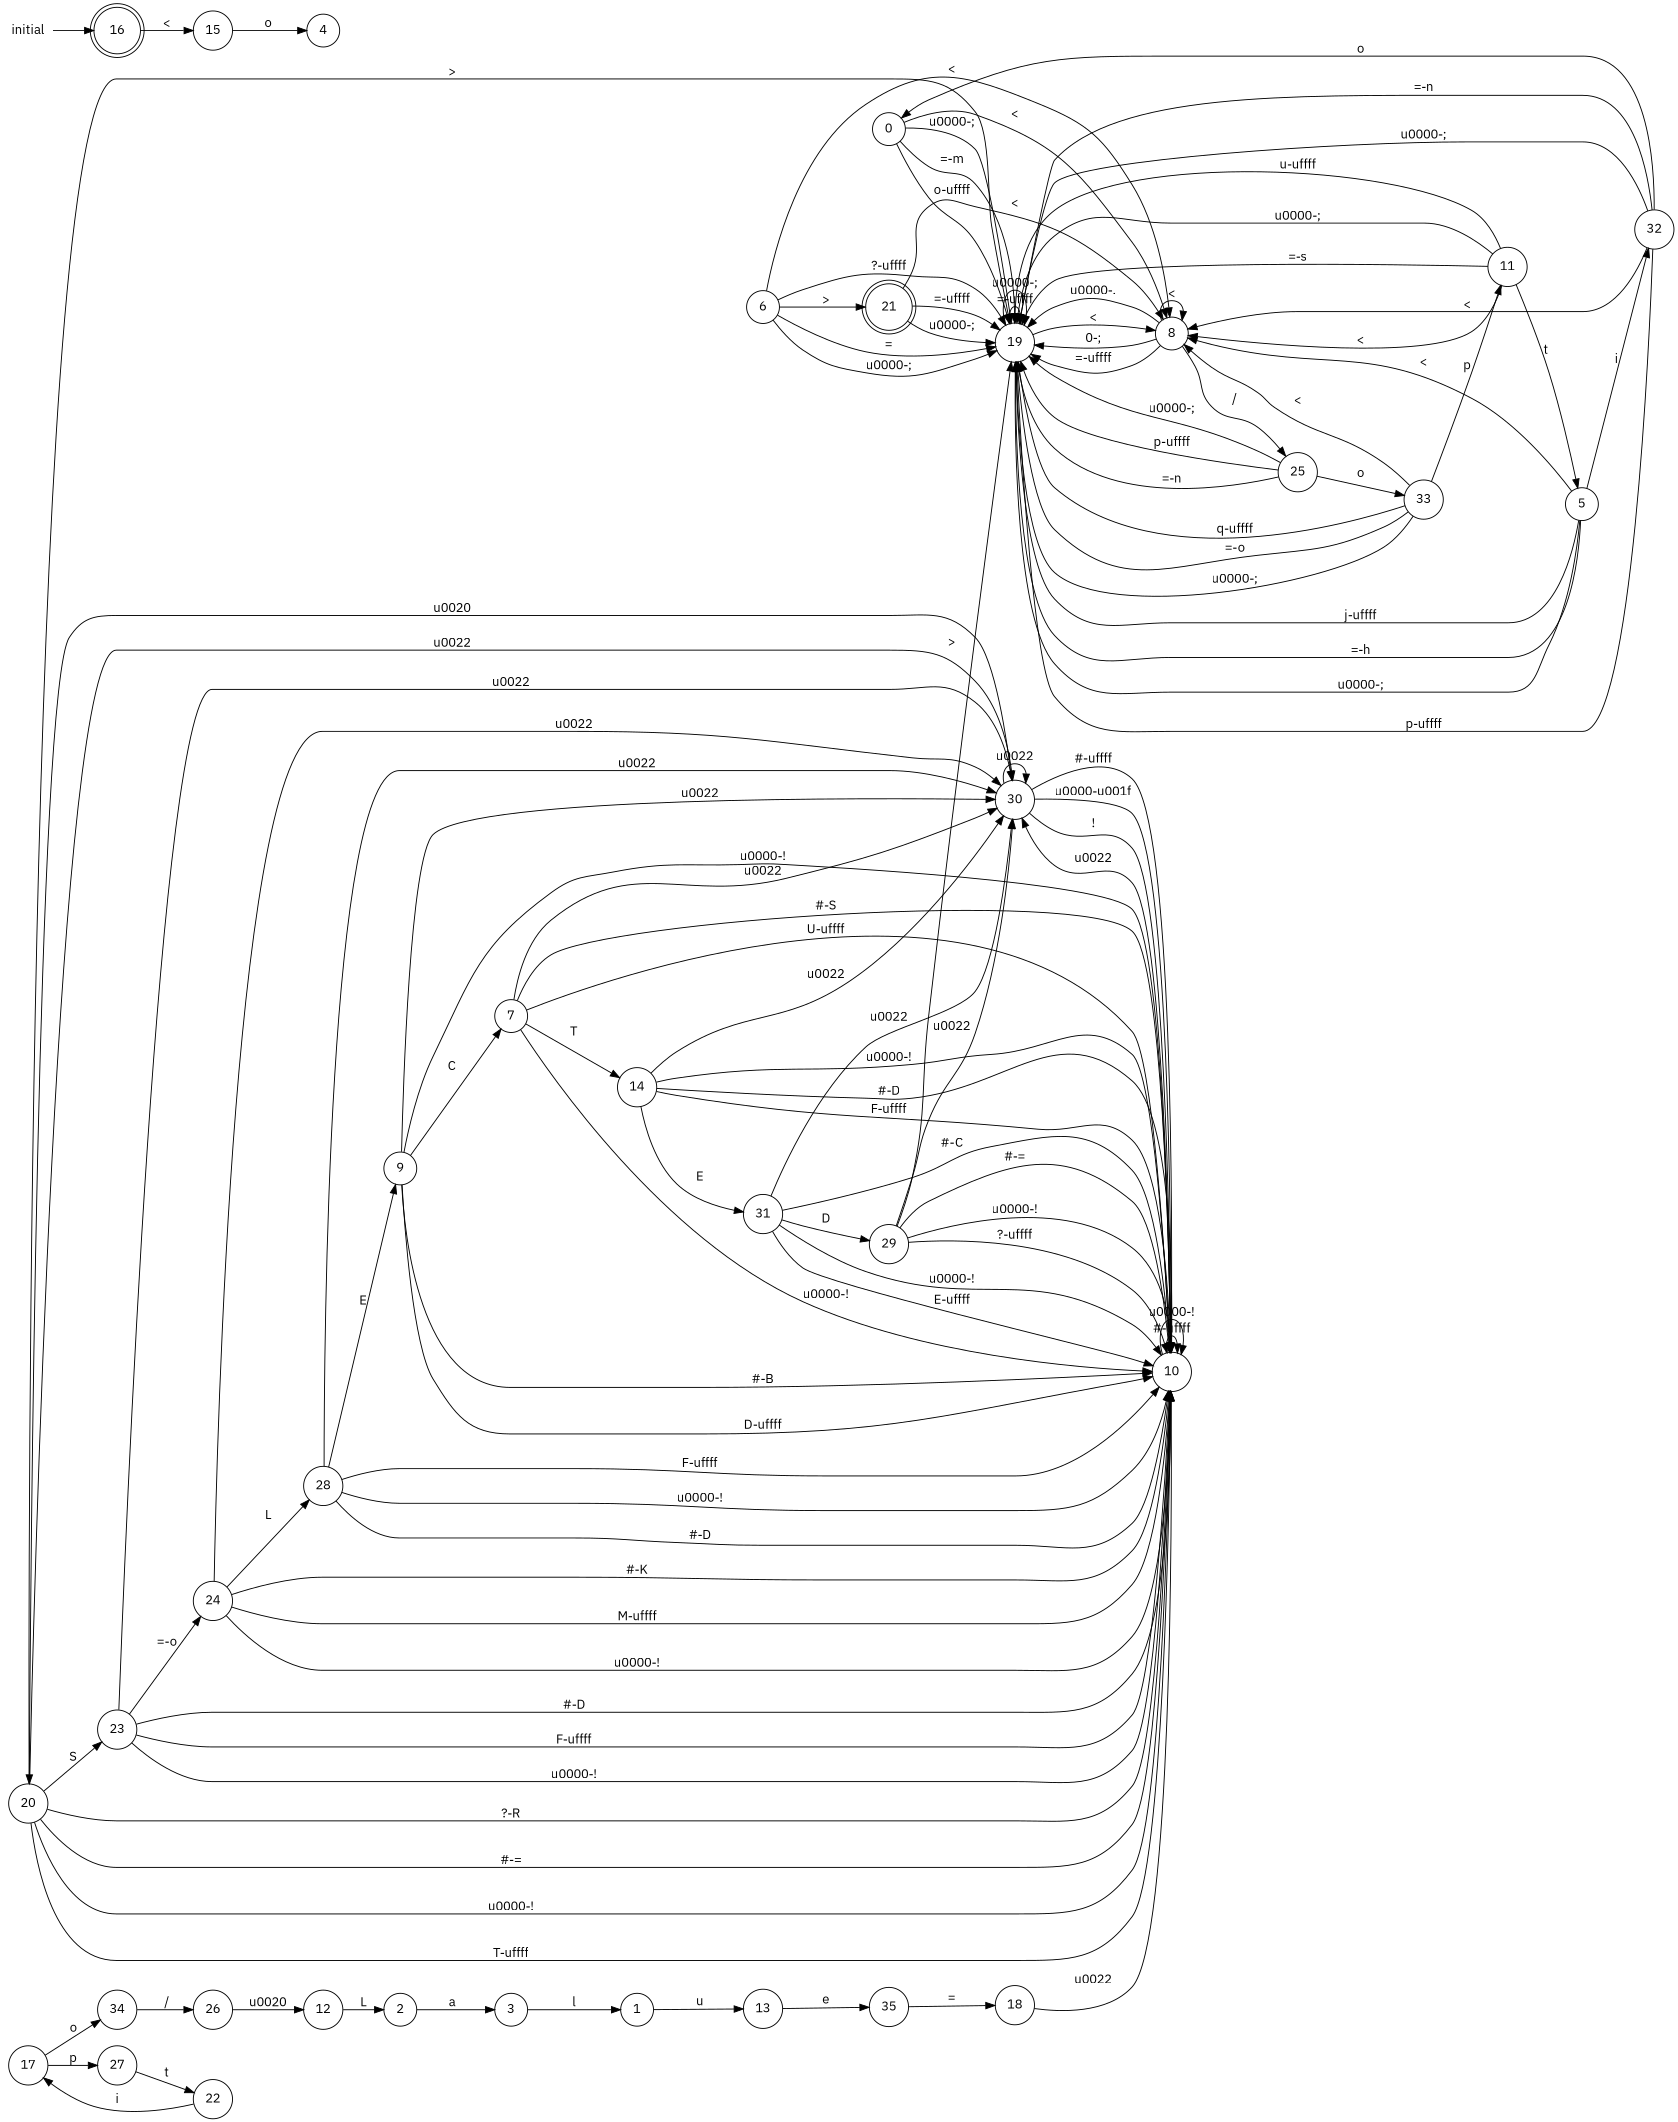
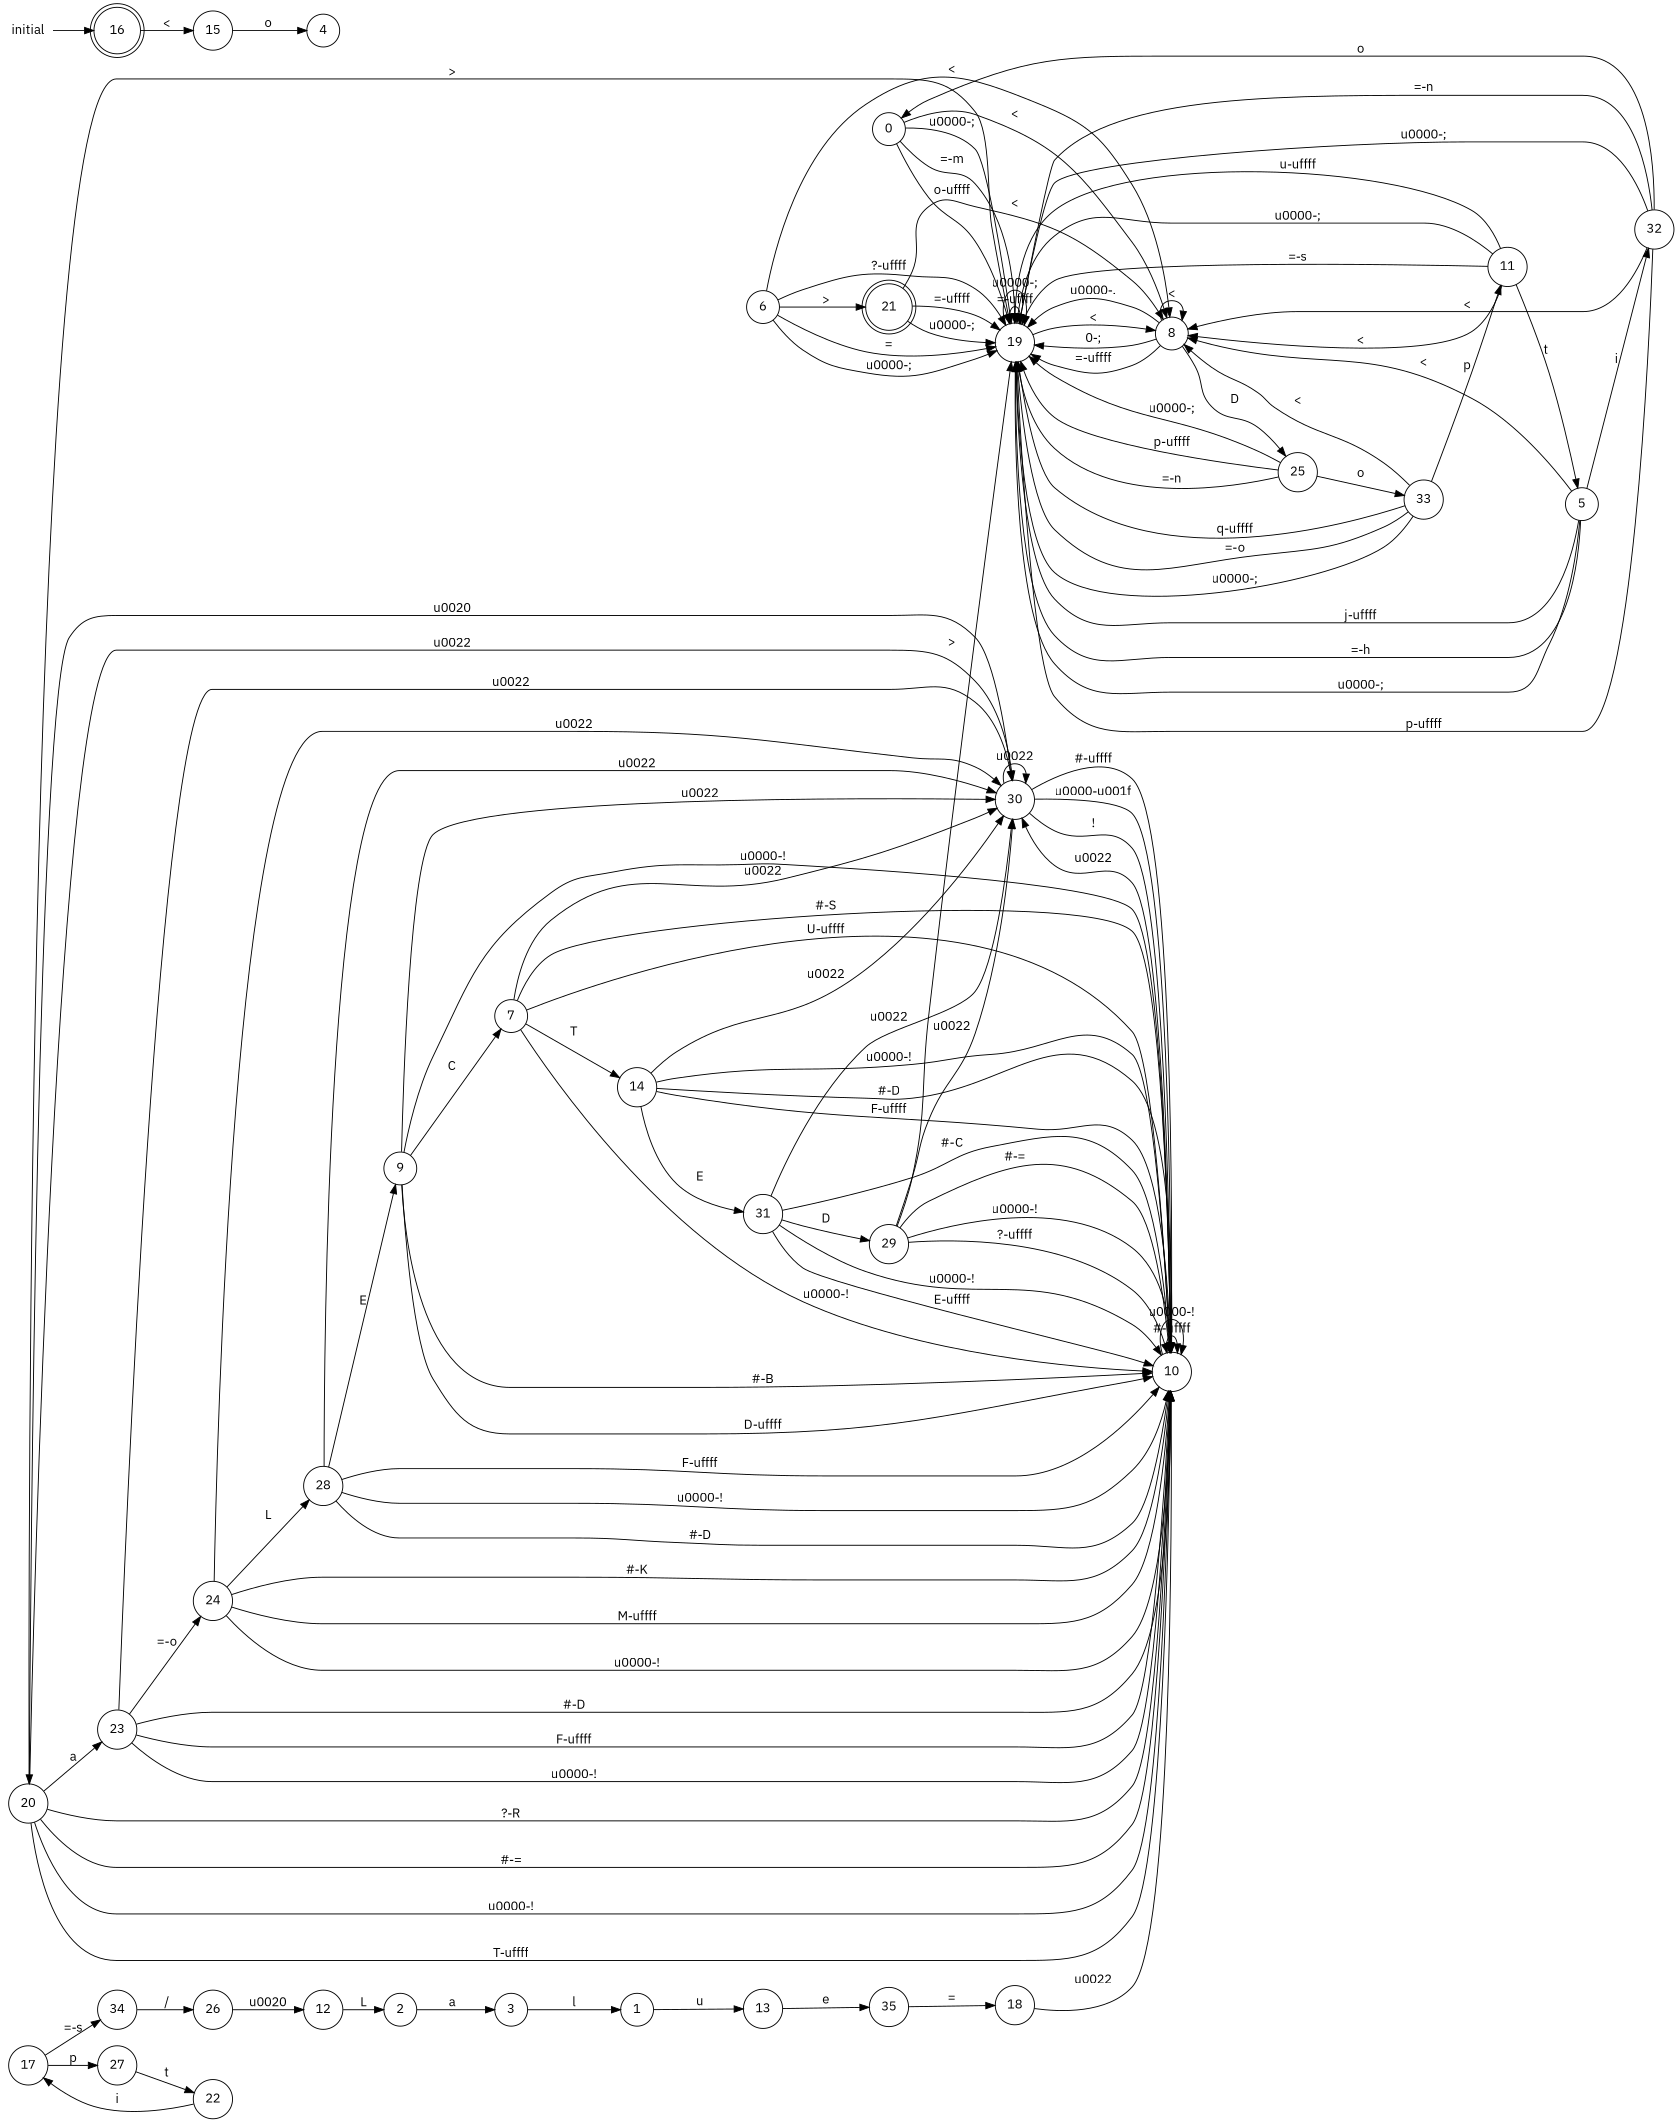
edge "8" -> "25": label "/" -> "D"
edge "20" -> "23": label "S" -> "a"
edge "17" -> "34": label "o" -> "=-s"
